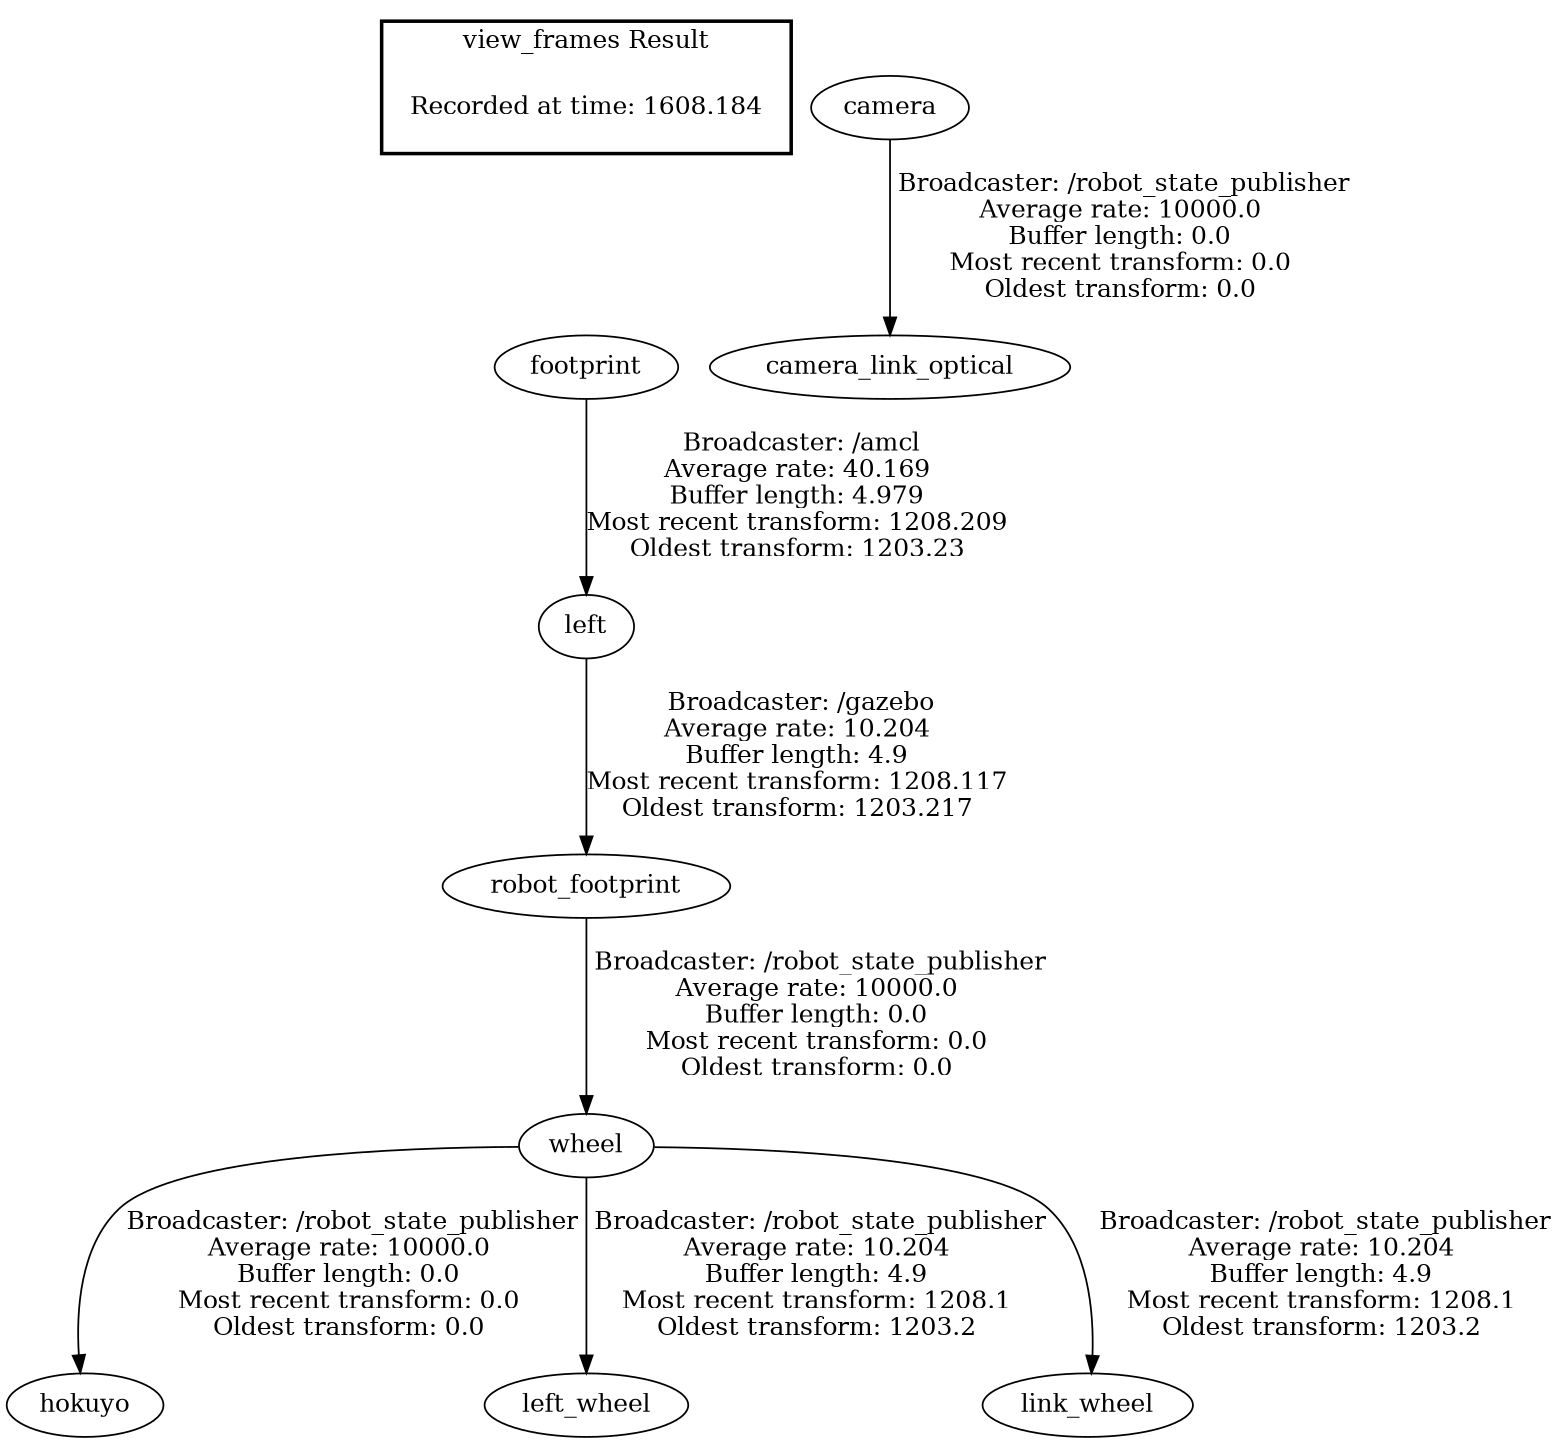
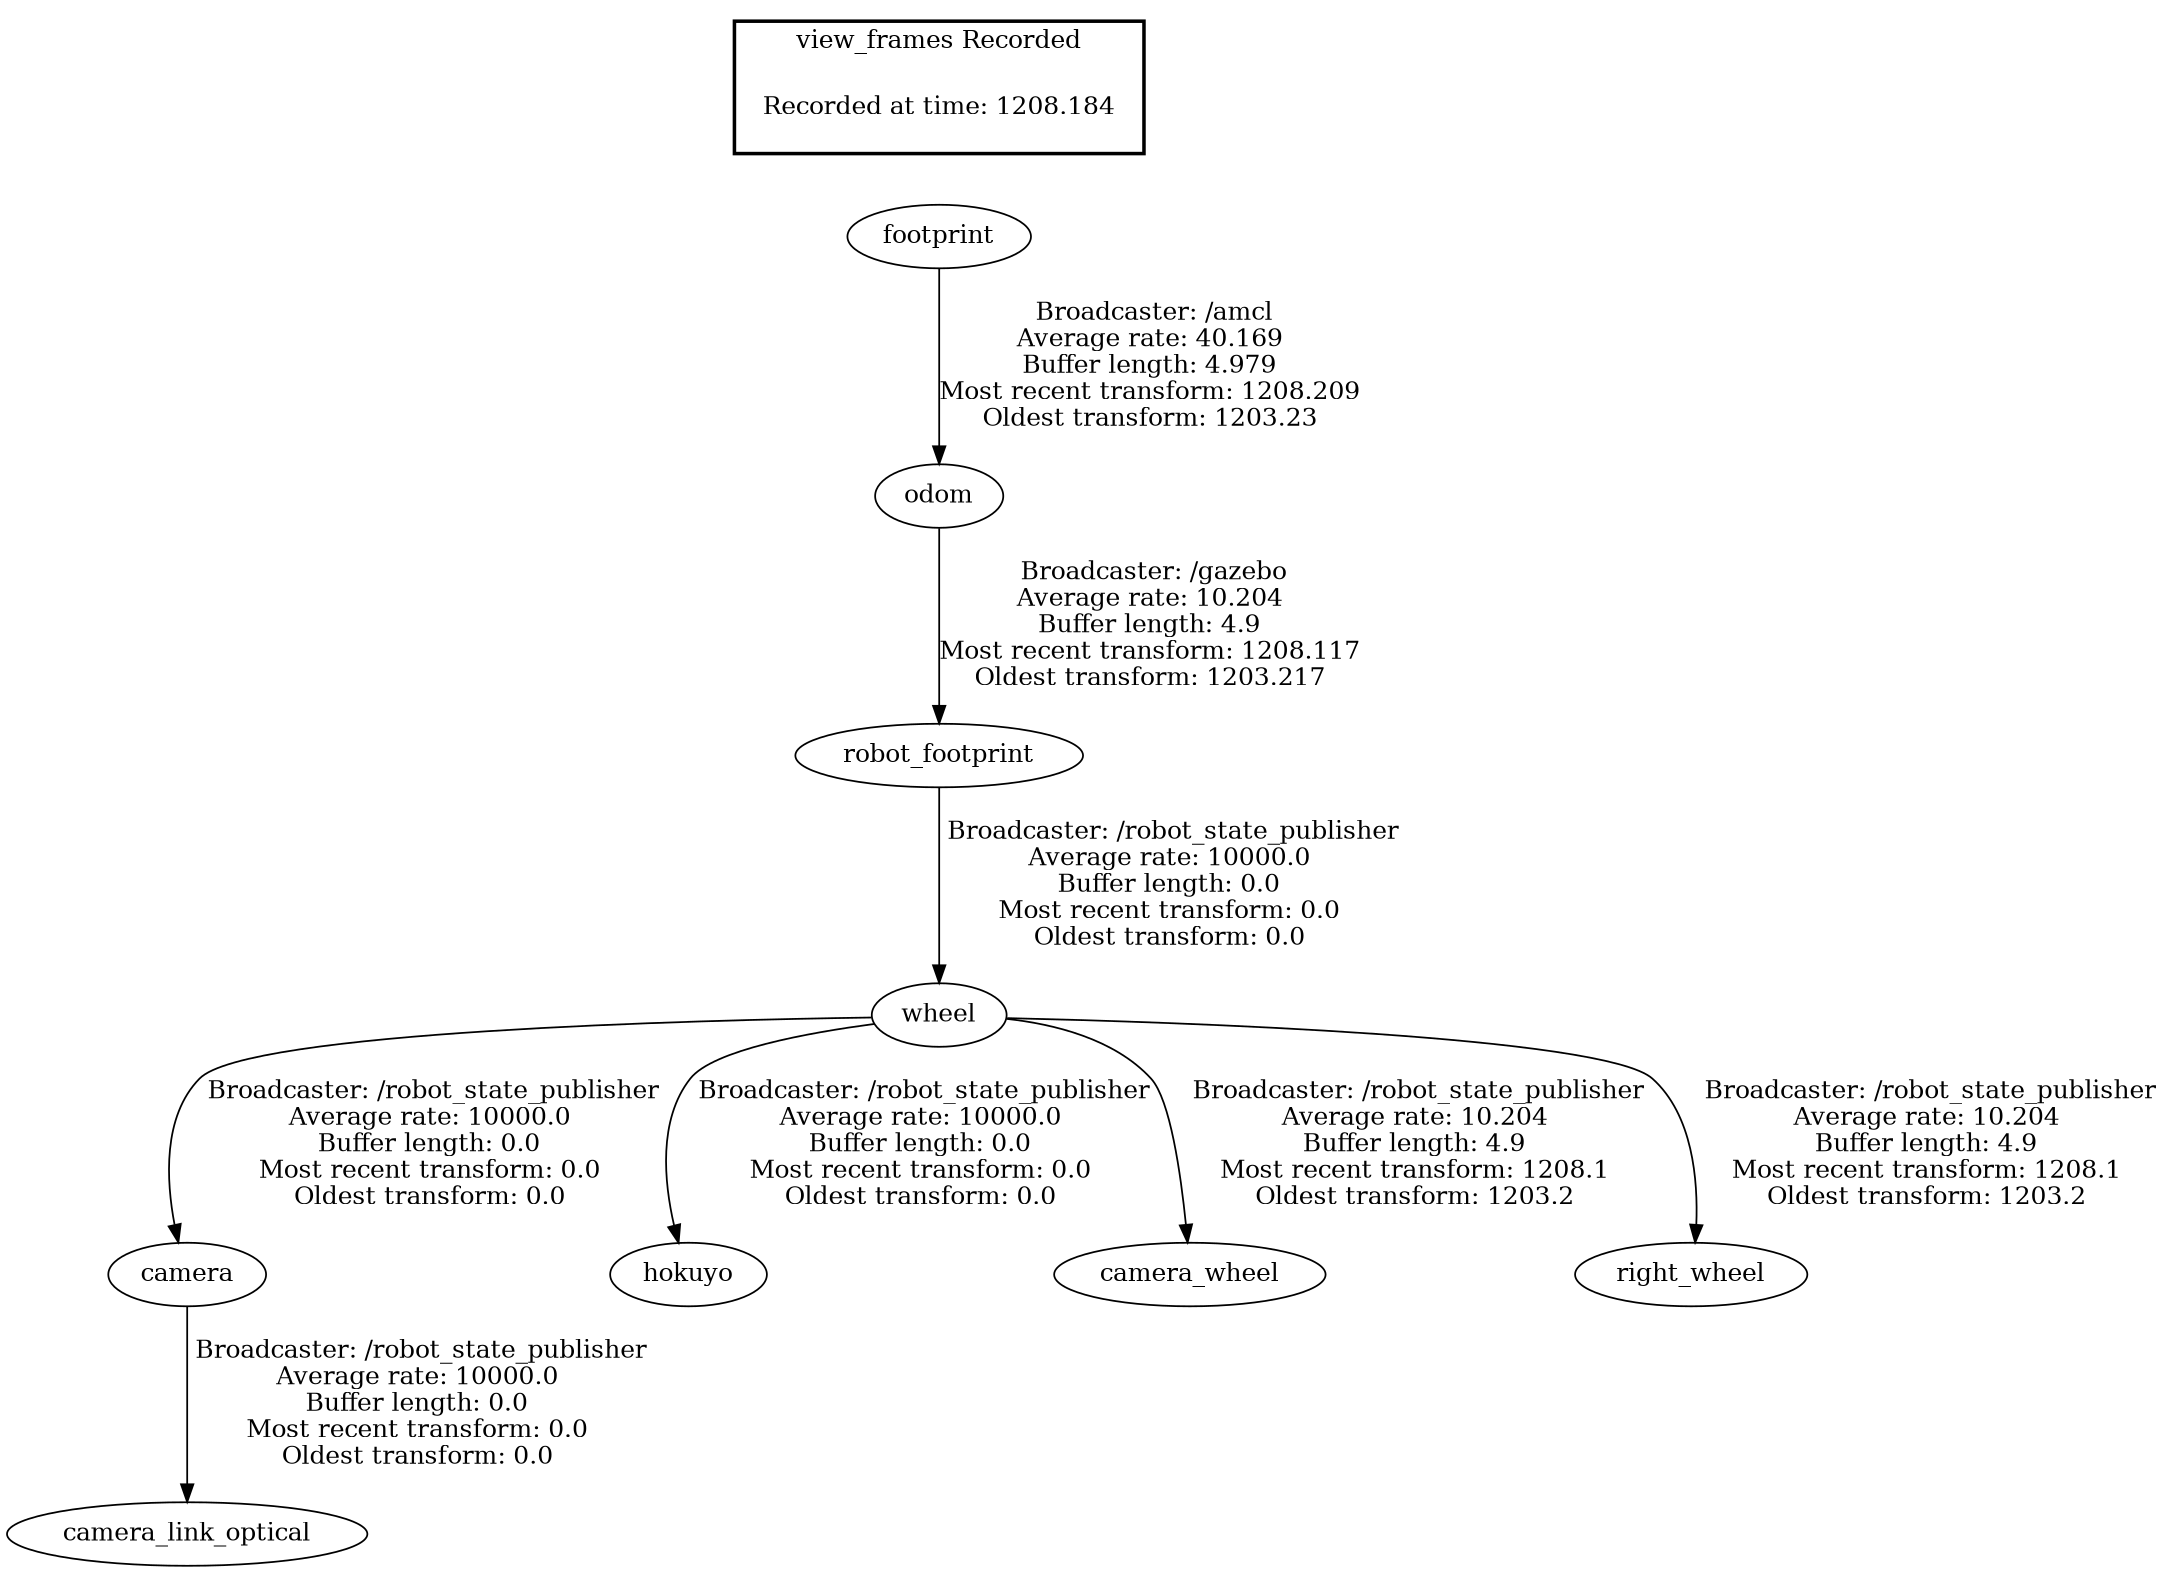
cluster "view_frames Result": label "view_frames Result" -> "view_frames Recorded"
node "Recorded at time: 1608.184": label "Recorded at time: 1608.184" -> "Recorded at time: 1208.184"
node "left": label "left" -> "odom"
edge "wheel" -> "camera": added, label "Broadcaster: /robot_state_publisher Average rate: 10000.0 Buffer length: 0.0 Most recent transform: 0.0 Oldest transform: 0.0"
node "left_wheel": label "left_wheel" -> "camera_wheel"
node "link_wheel": label "link_wheel" -> "right_wheel"
